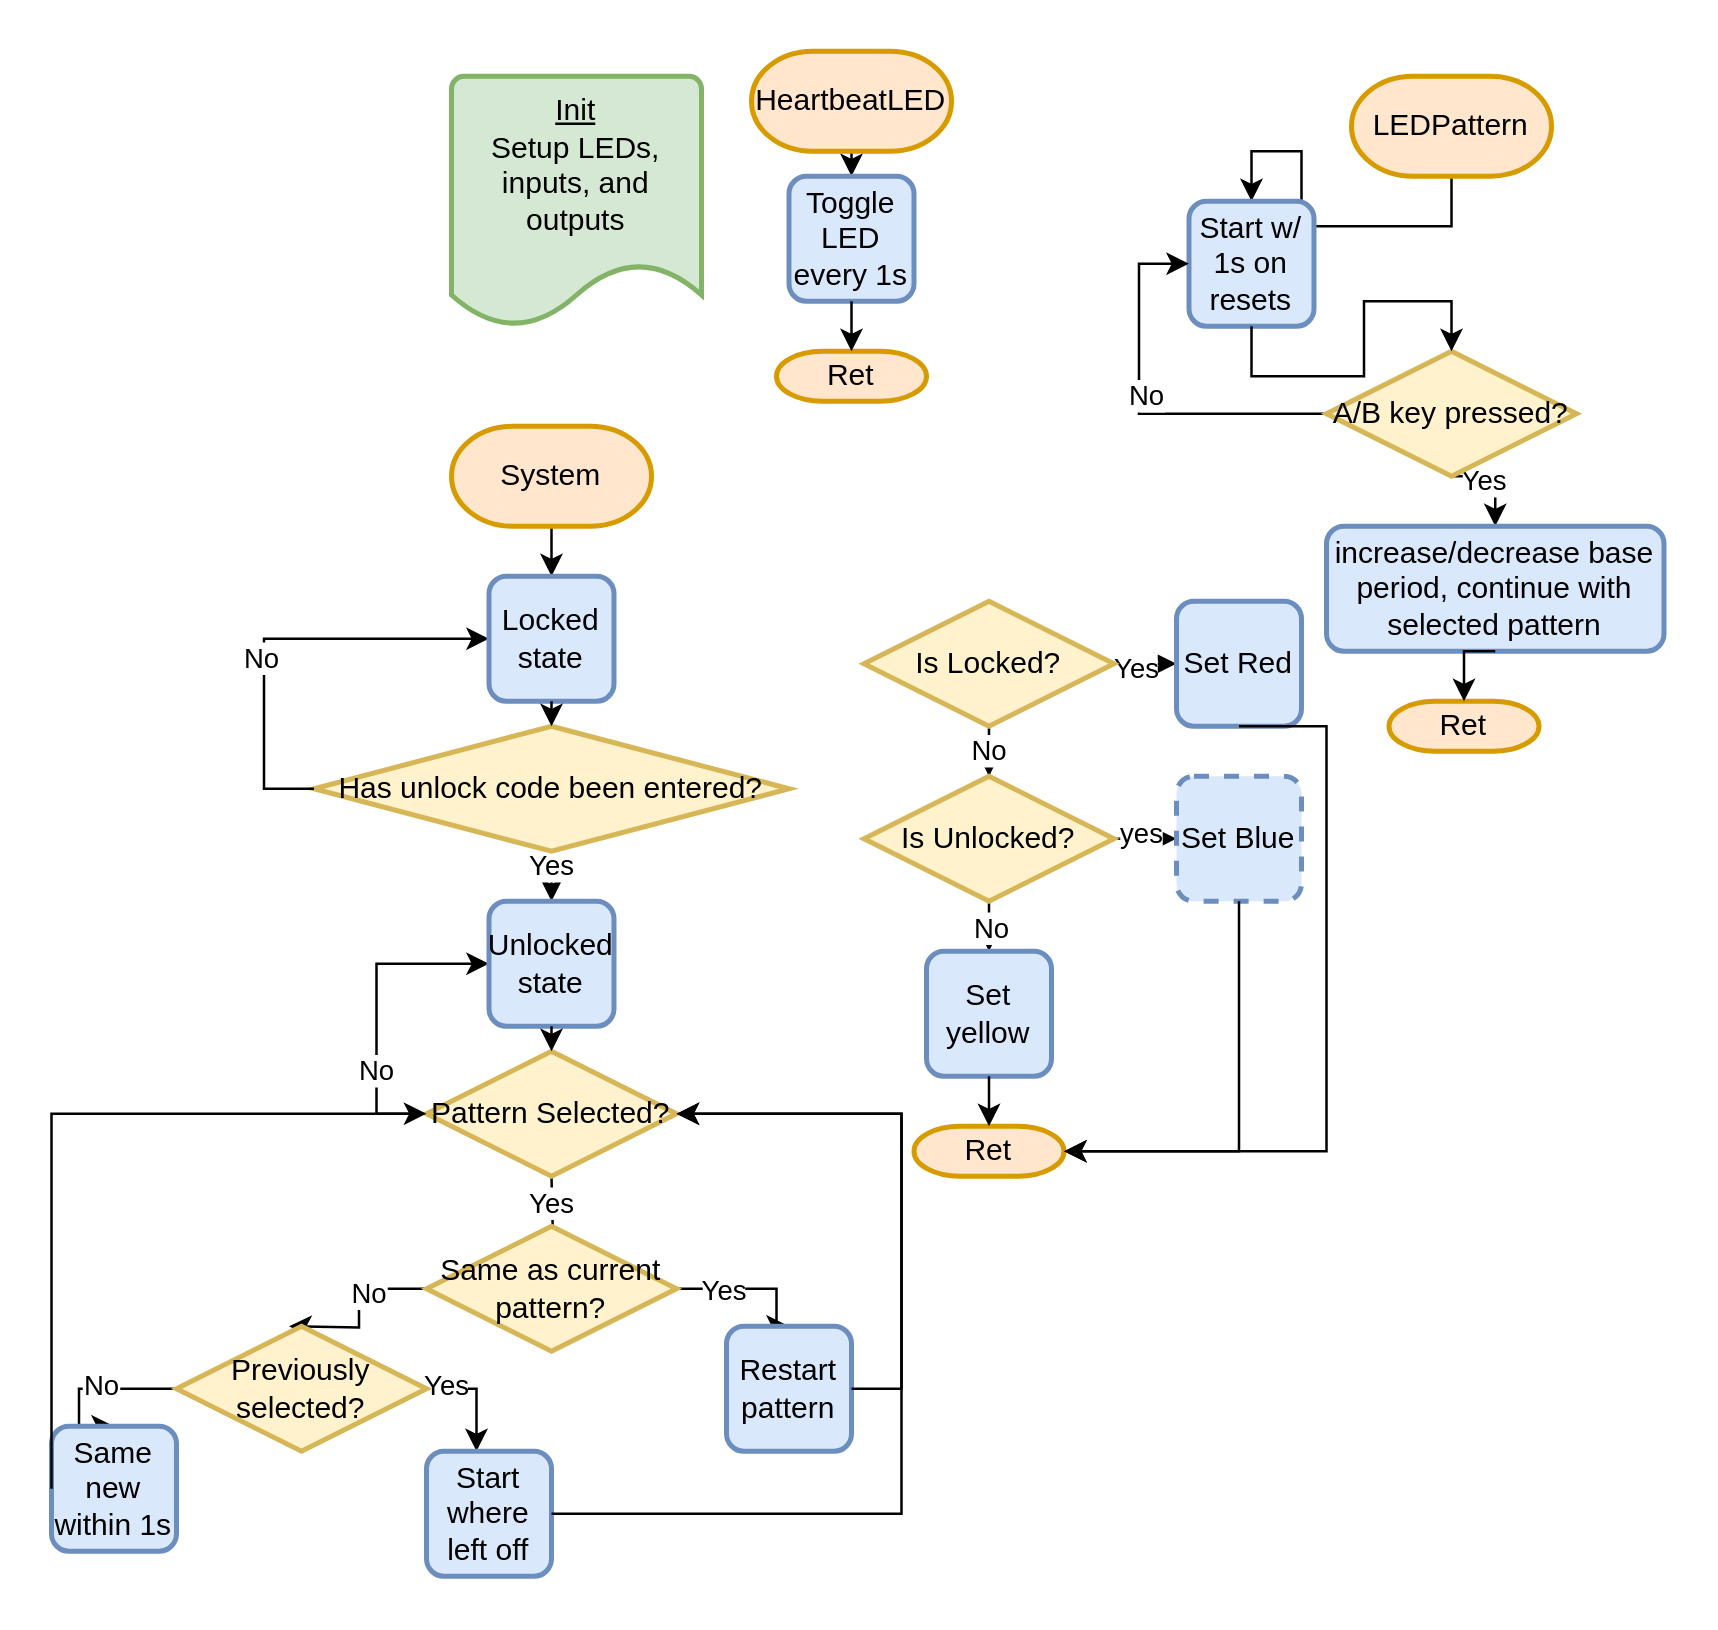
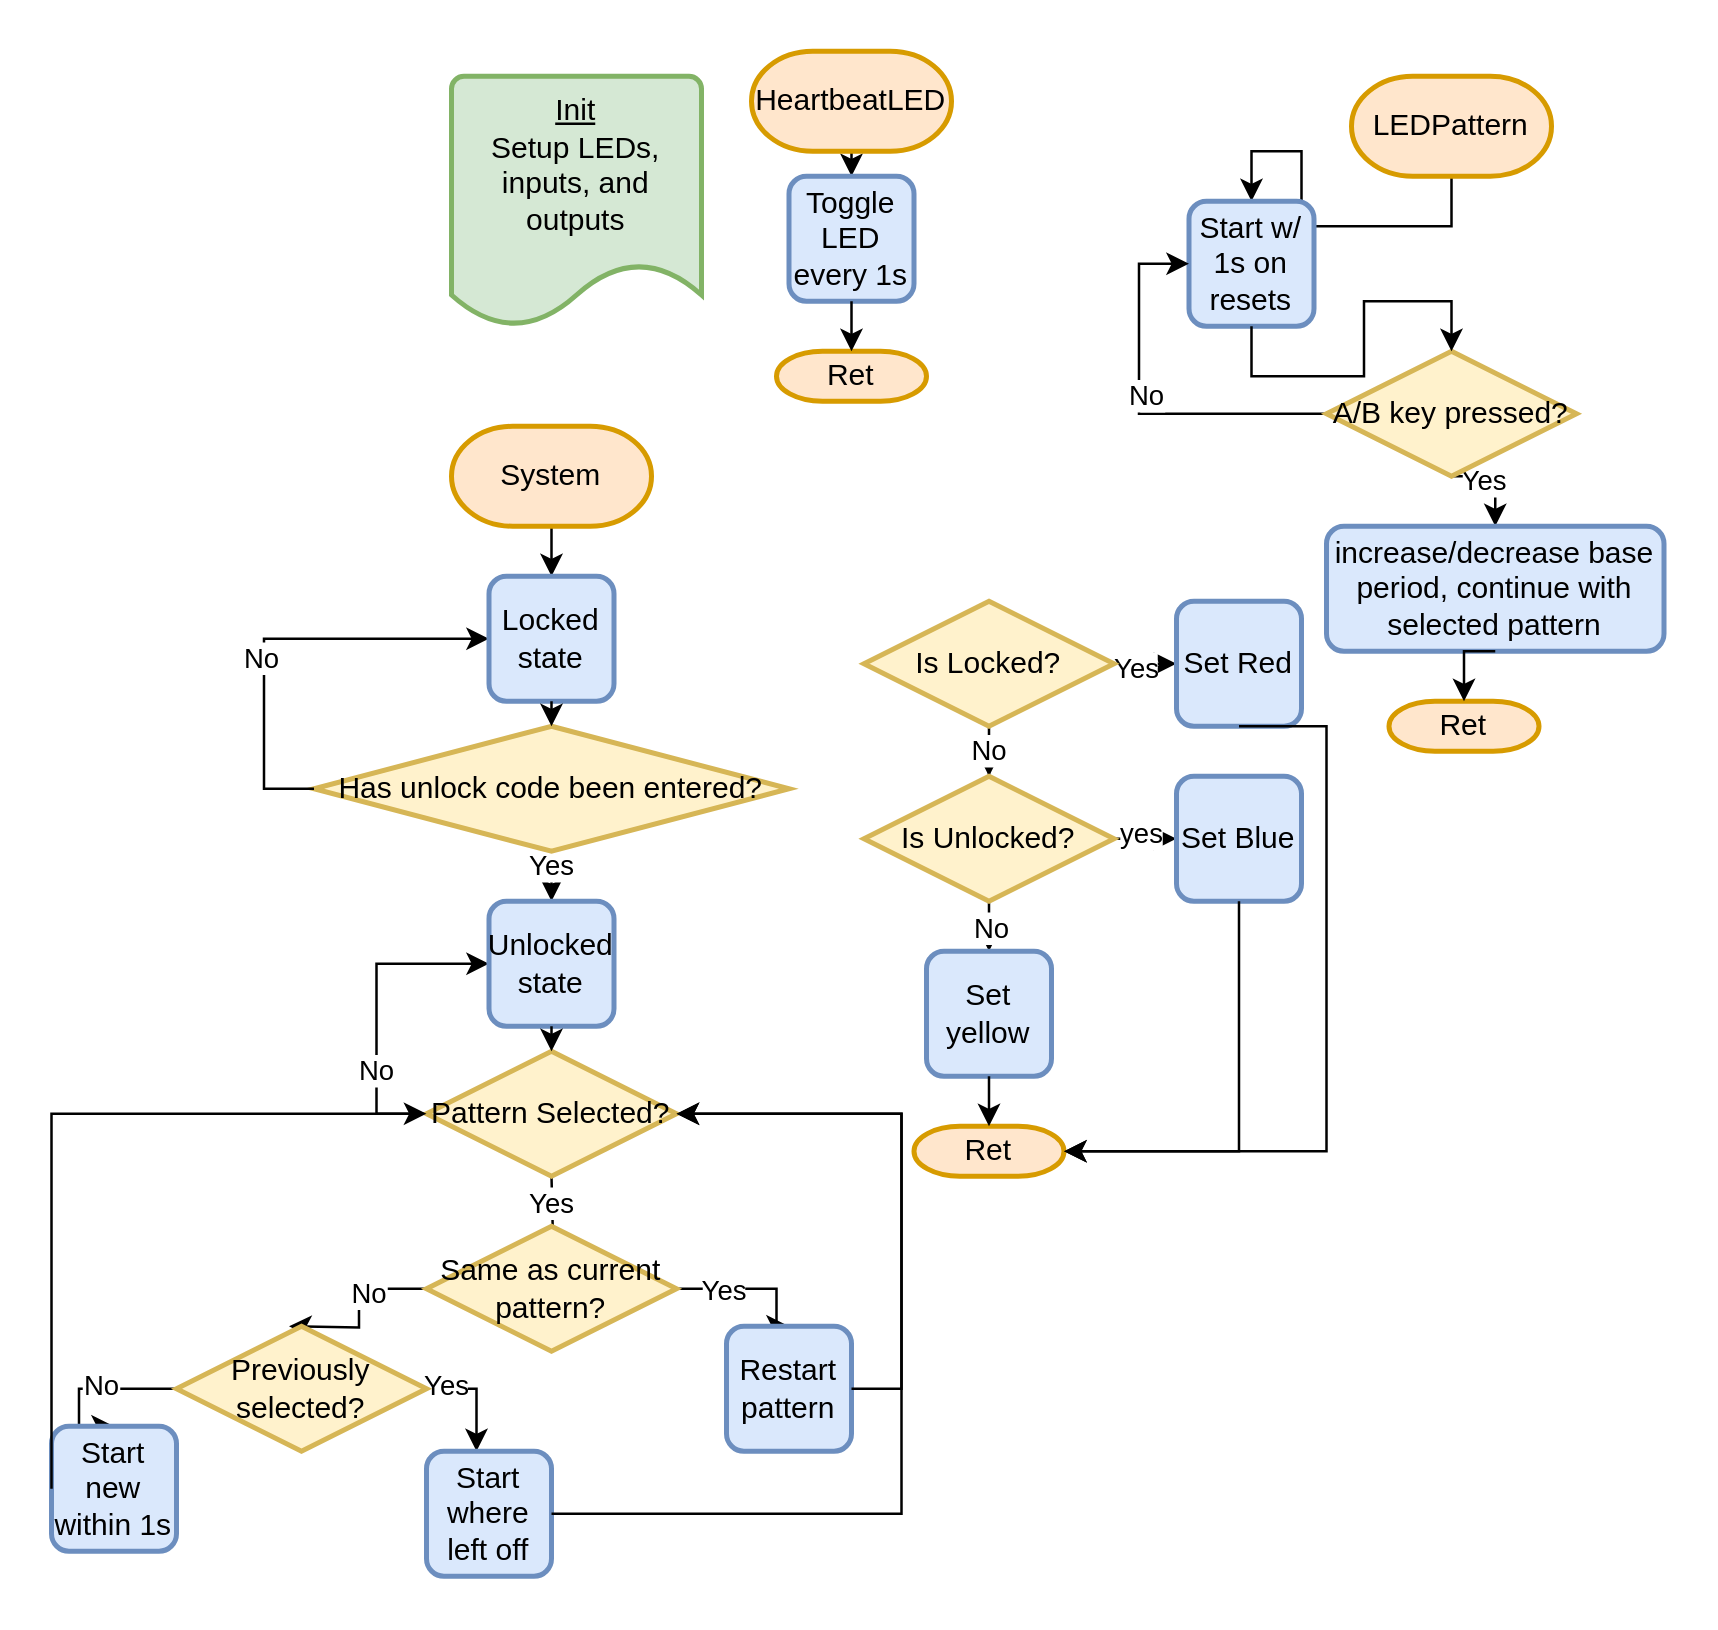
node "Set Blue": style dashed -> solid
node "Same new within 1s": label "Same new within 1s" -> "Start new within 1s"
